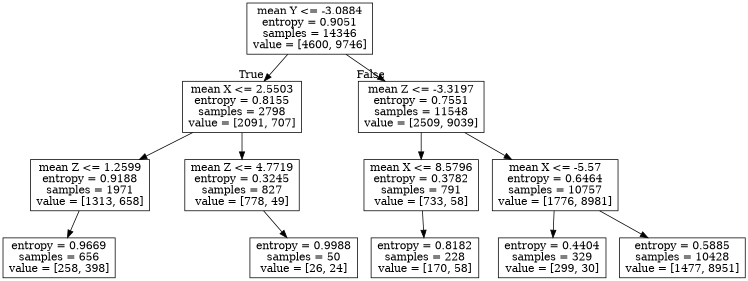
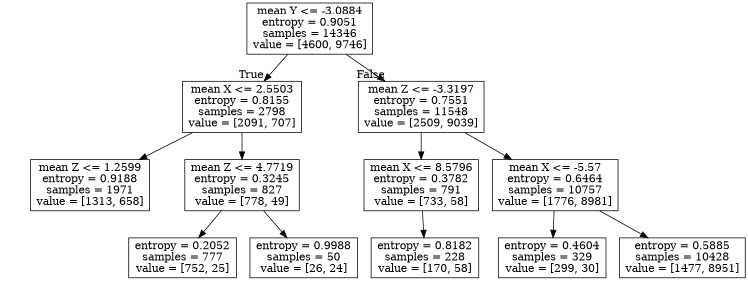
node "entropy = 0.9669 samples = 656 value = [258, 398]": removed
node "entropy = 0.2052 samples = 777 value = [752, 25]": added
node "entropy = 0.4404 samples = 329 value = [299, 30]": label "entropy = 0.4404 samples = 329 value = [299, 30]" -> "entropy = 0.4604 samples = 329 value = [299, 30]"
